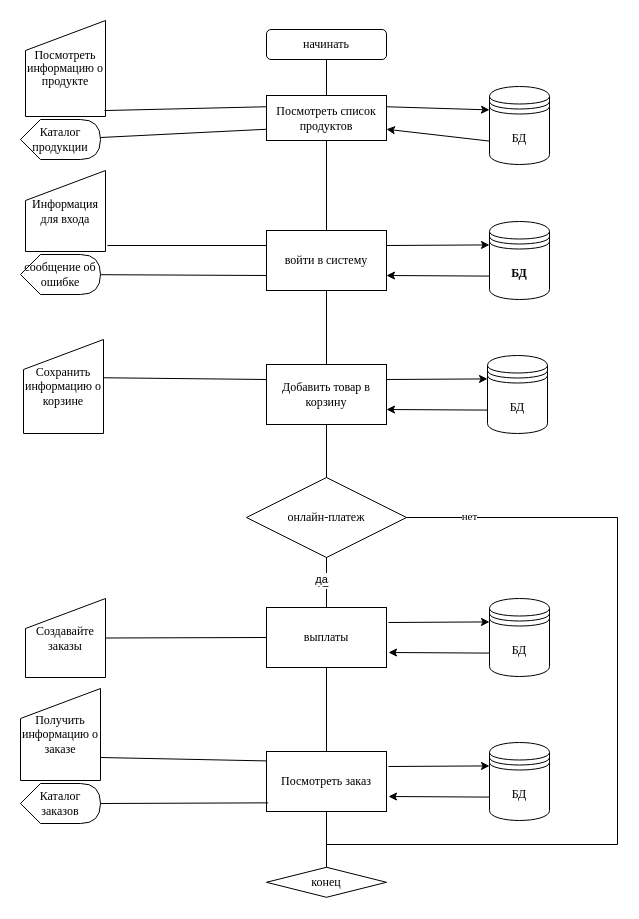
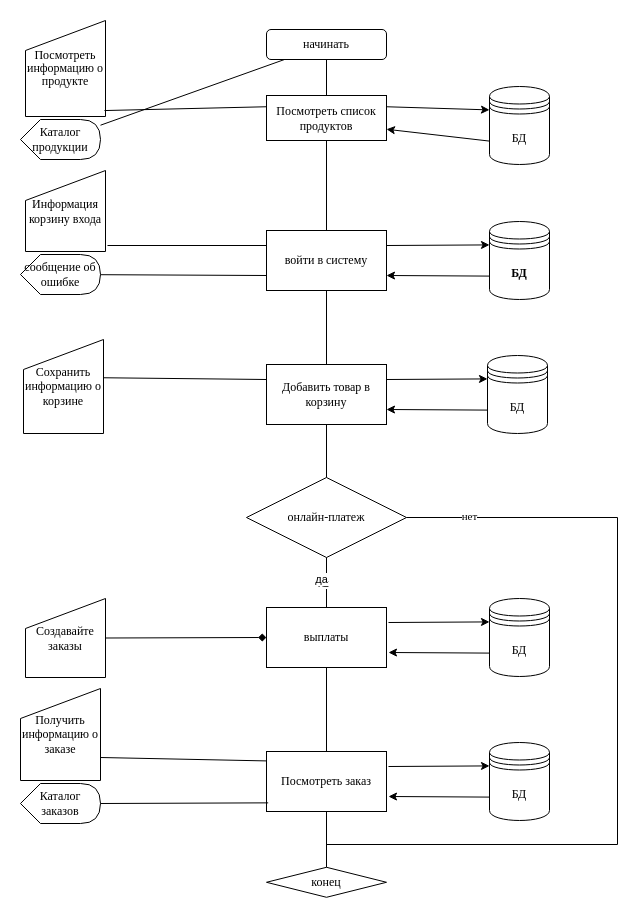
edge "Посмотреть список продуктов" -- "Каталог продукции": now "начинать" -- "Каталог продукции"
node "Информация для входа": label "Информация для входа" -> "Информация корзину входа"
edge "выплаты" -- "Создавайте заказы": arrowhead none -> diamond
